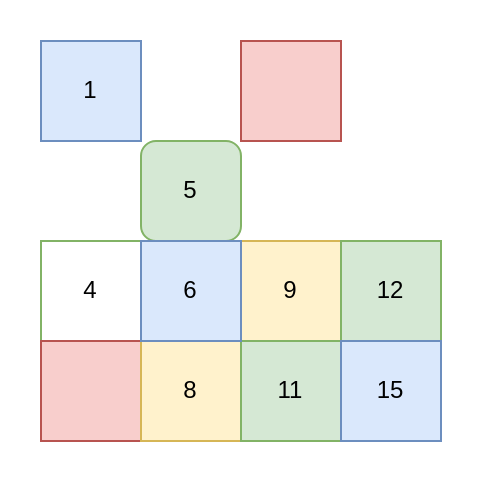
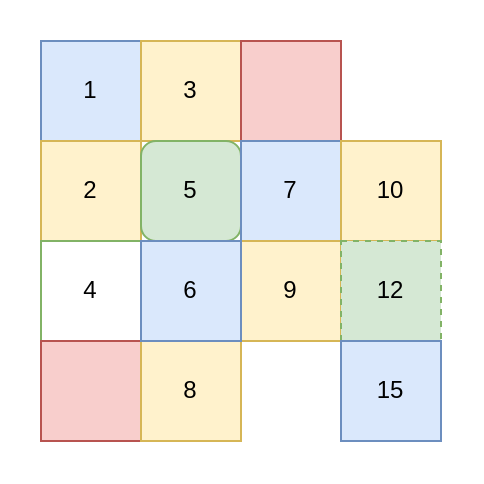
node "3": added
node "2": added
node "7": added
node "10": added
node "12": style solid -> dashed
node "11": removed
